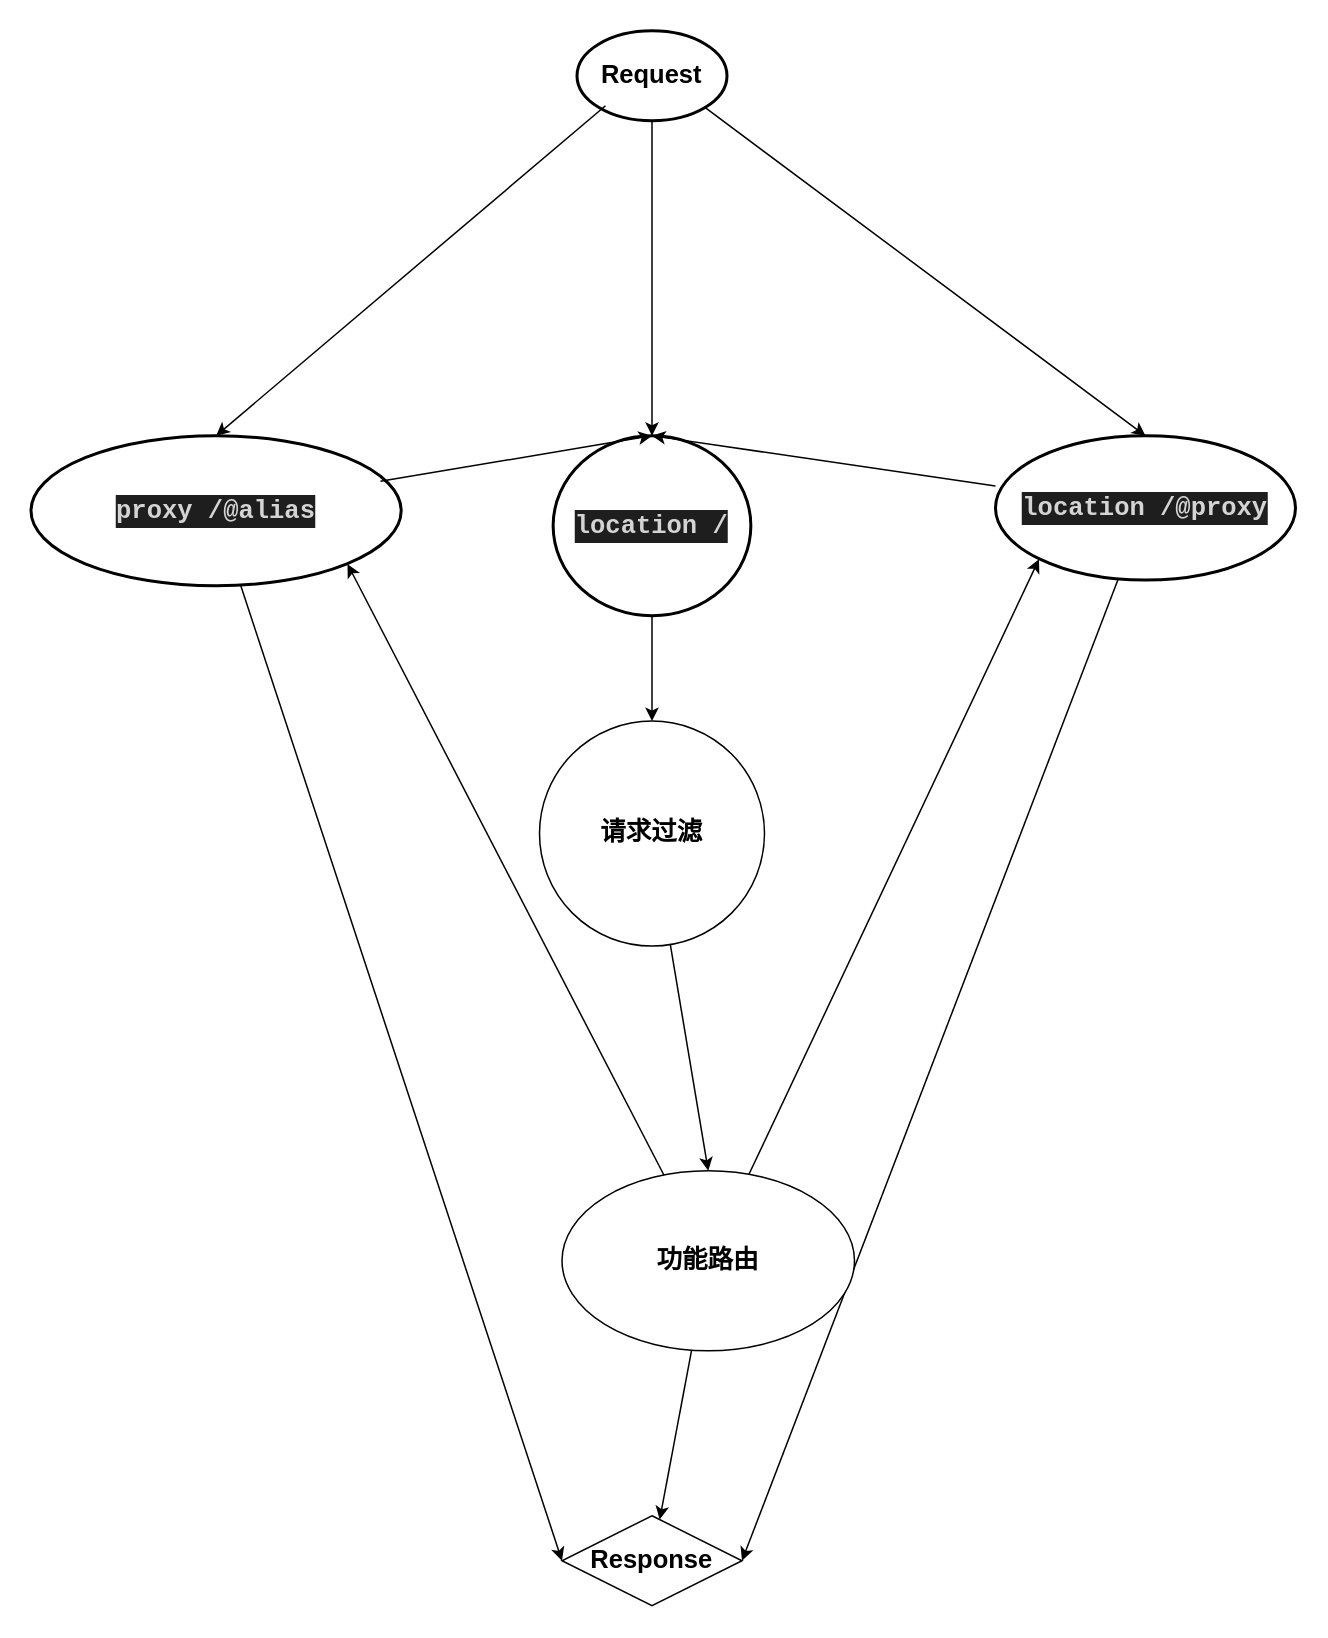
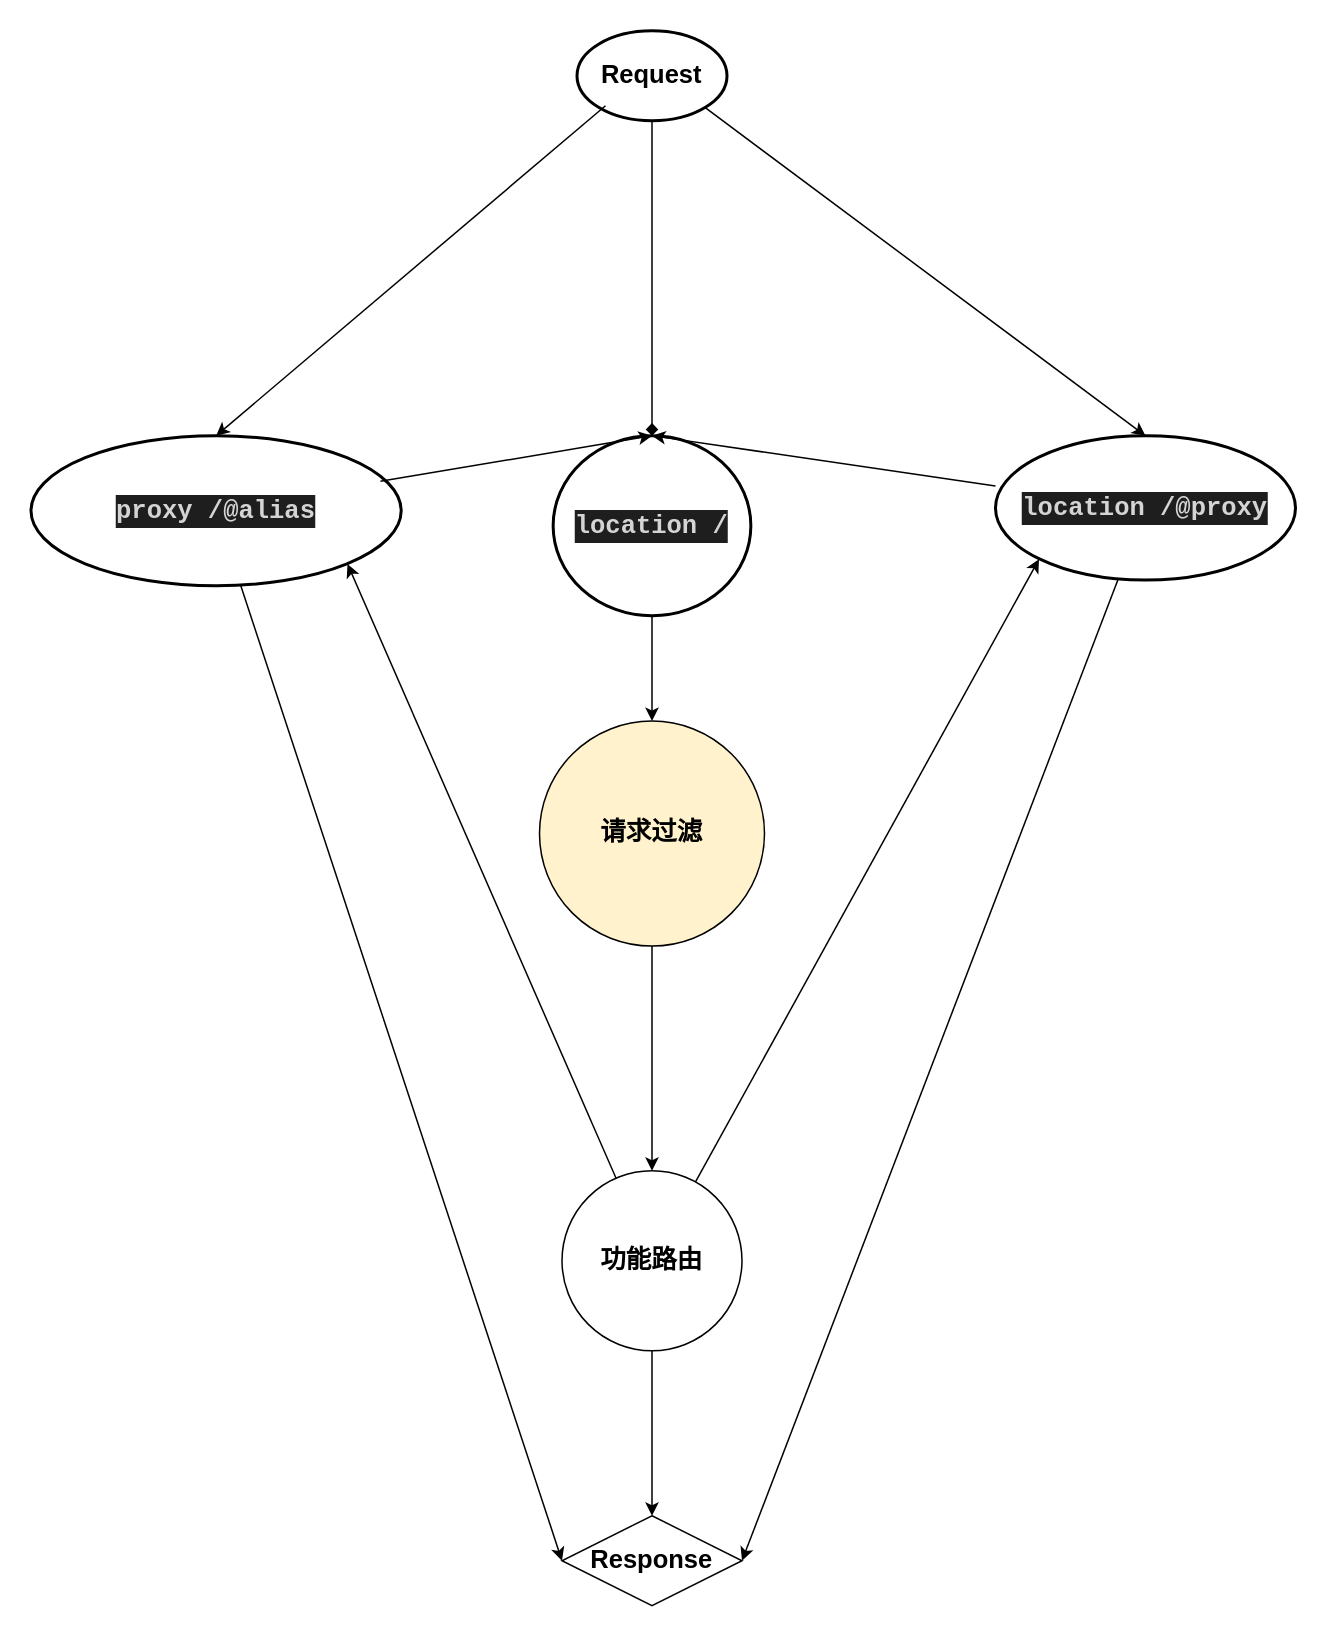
edge "Request" -> "location /": arrowhead classic -> diamond
node "请求过滤": fillcolor #ffffff -> #fff2cc
node "功能路由": size 293x180 -> 180x180
